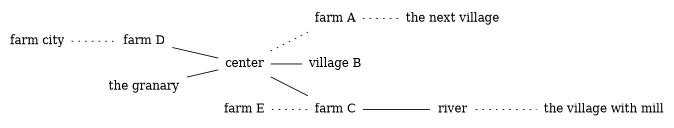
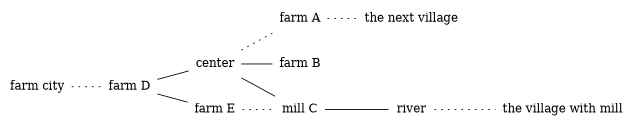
node "village B": label "village B" -> "farm B"
node "the granary": removed
edge "farm D" -- "farm E": added
node "farm C": label "farm C" -> "mill C"
